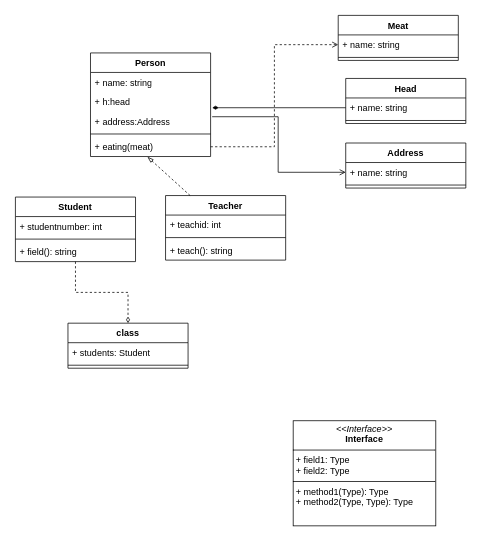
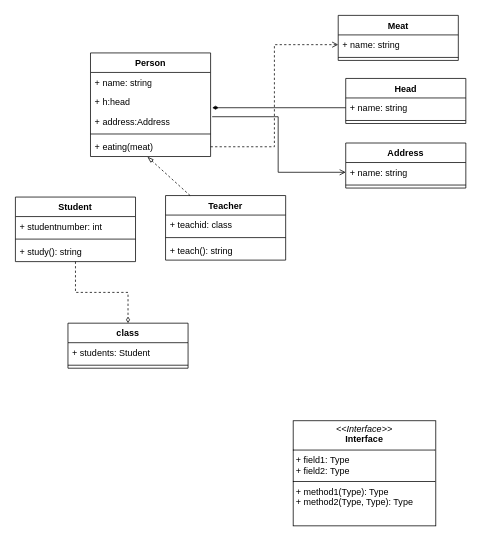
node "+ teachid: int": label "+ teachid: int" -> "+ teachid: class"
node "+ field(): string": label "+ field(): string" -> "+ study(): string"
